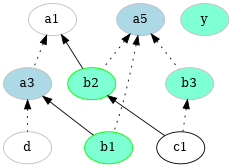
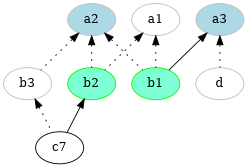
node "a5": label "a5" -> "a2"
node "y": removed
edge "b2" -> "a1": style solid -> dotted
edge "a3" -> "a1": now "b1" -> "a1"
node "b3": fillcolor aquamarine -> white
node "c1": label "c1" -> "c7"
